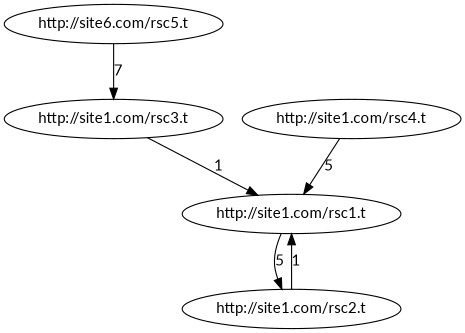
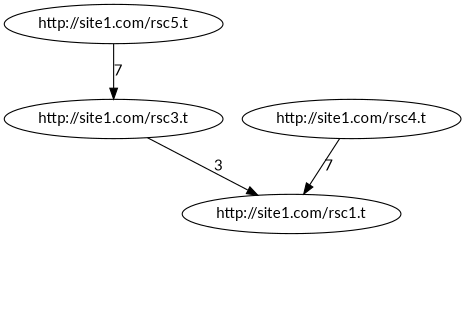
node "http://site6.com/rsc5.t": label "http://site6.com/rsc5.t" -> "http://site1.com/rsc5.t"
edge "http://site1.com/rsc3.t" -> "http://site1.com/rsc1.t": label "1" -> "3"
edge "http://site1.com/rsc4.t" -> "http://site1.com/rsc1.t": label "5" -> "7"
node "http://site1.com/rsc2.t": removed
